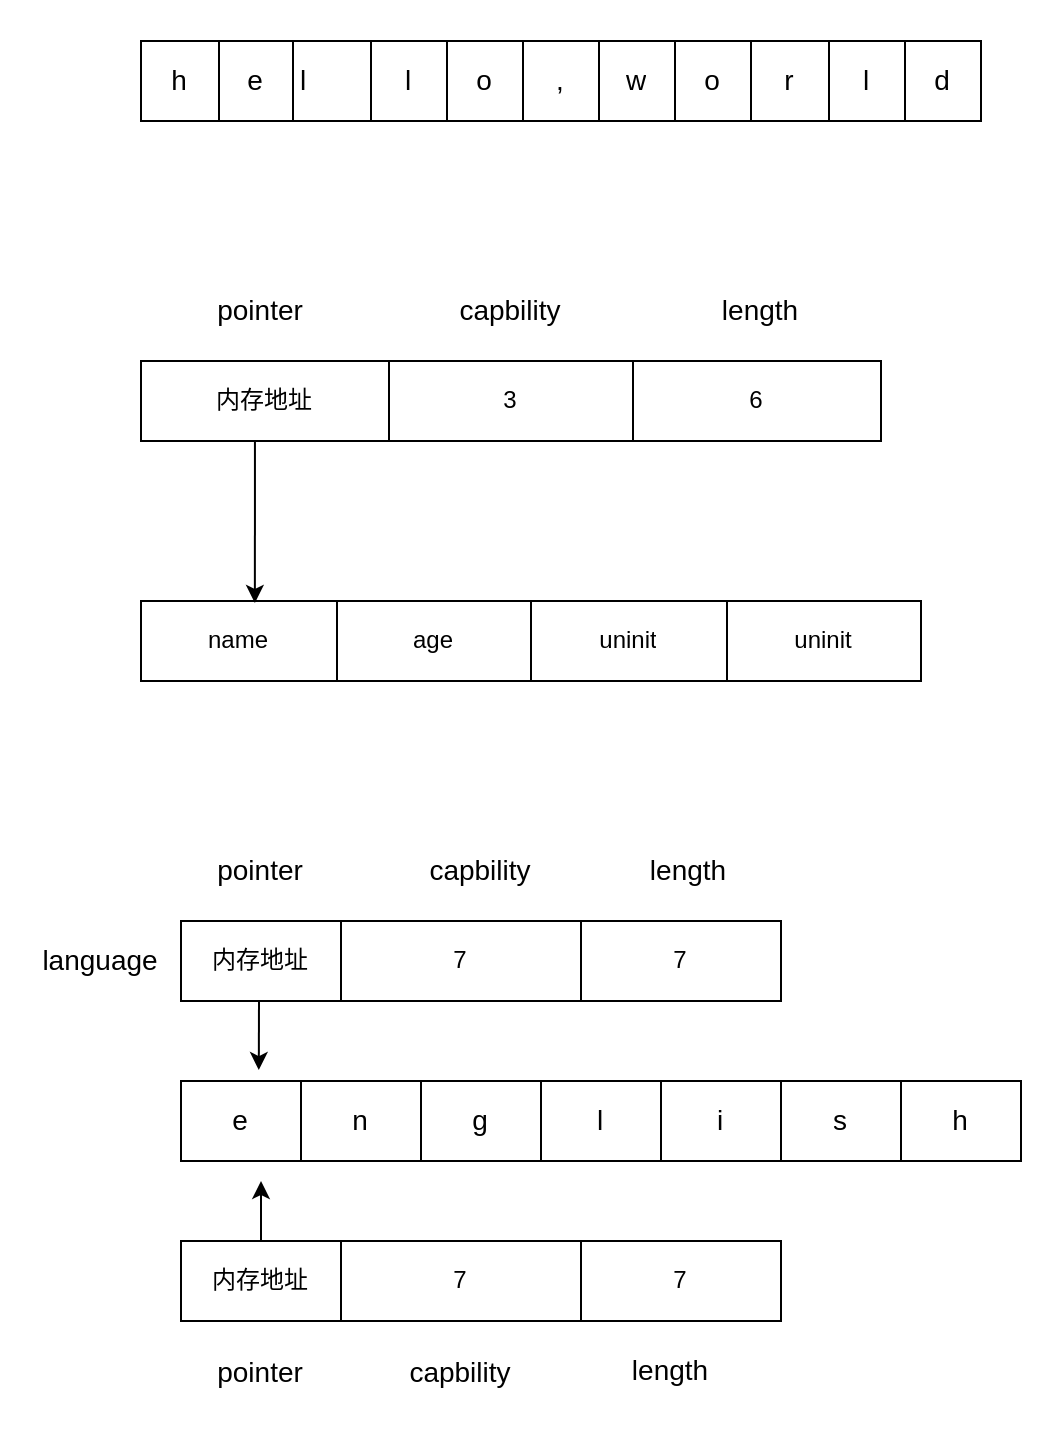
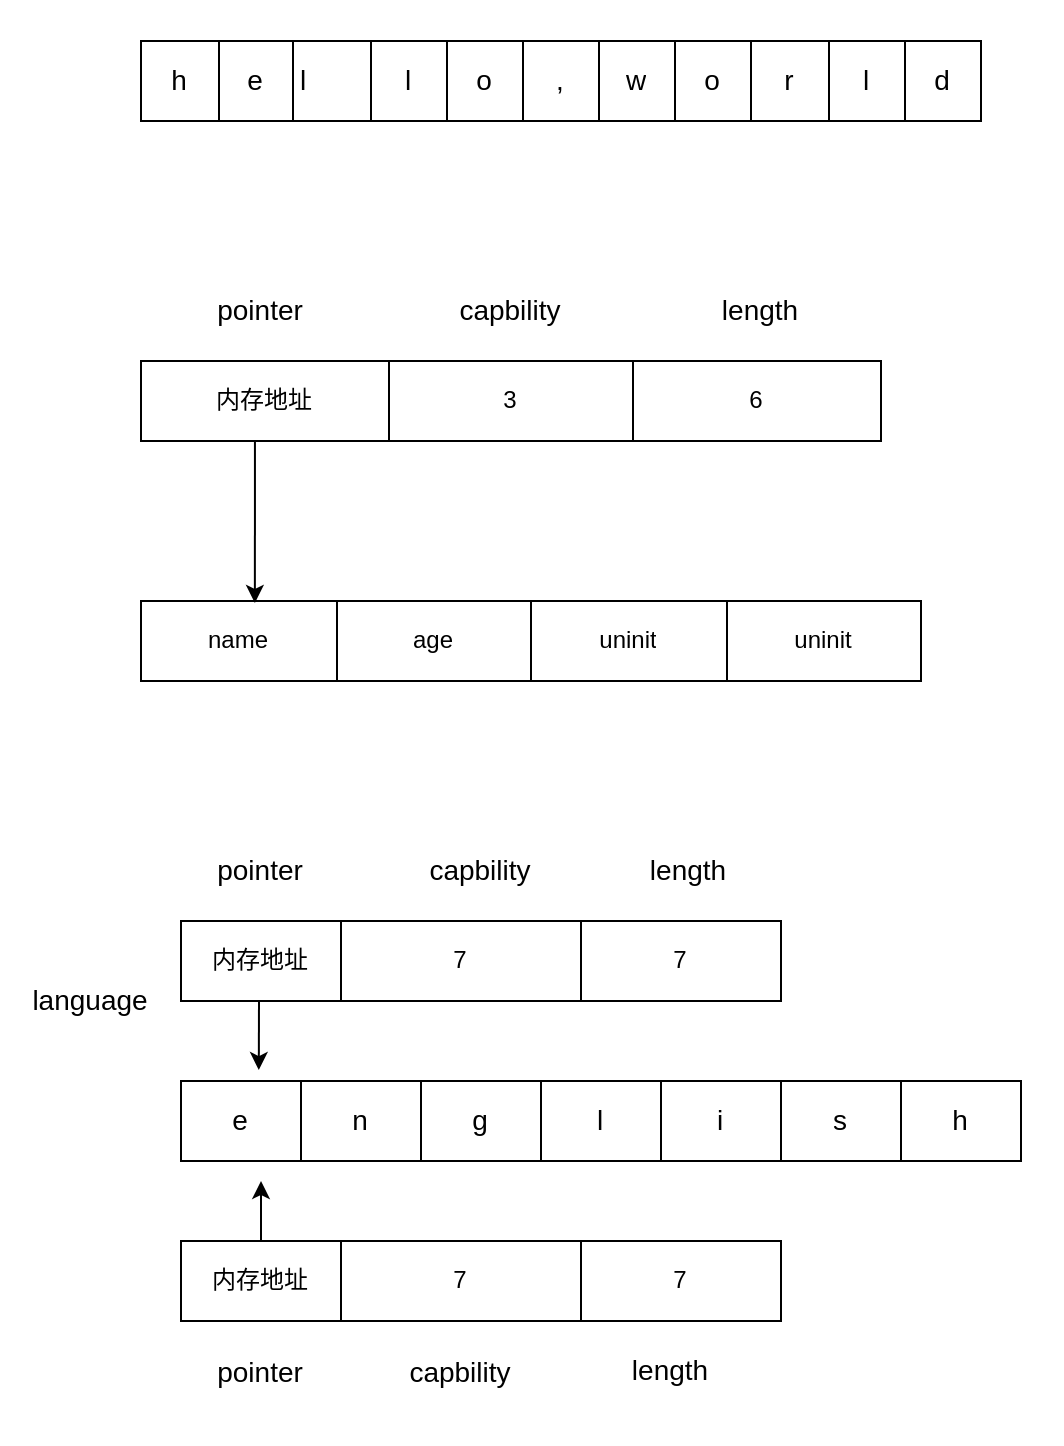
node "language": moved (101, 961) -> (91, 1001)
